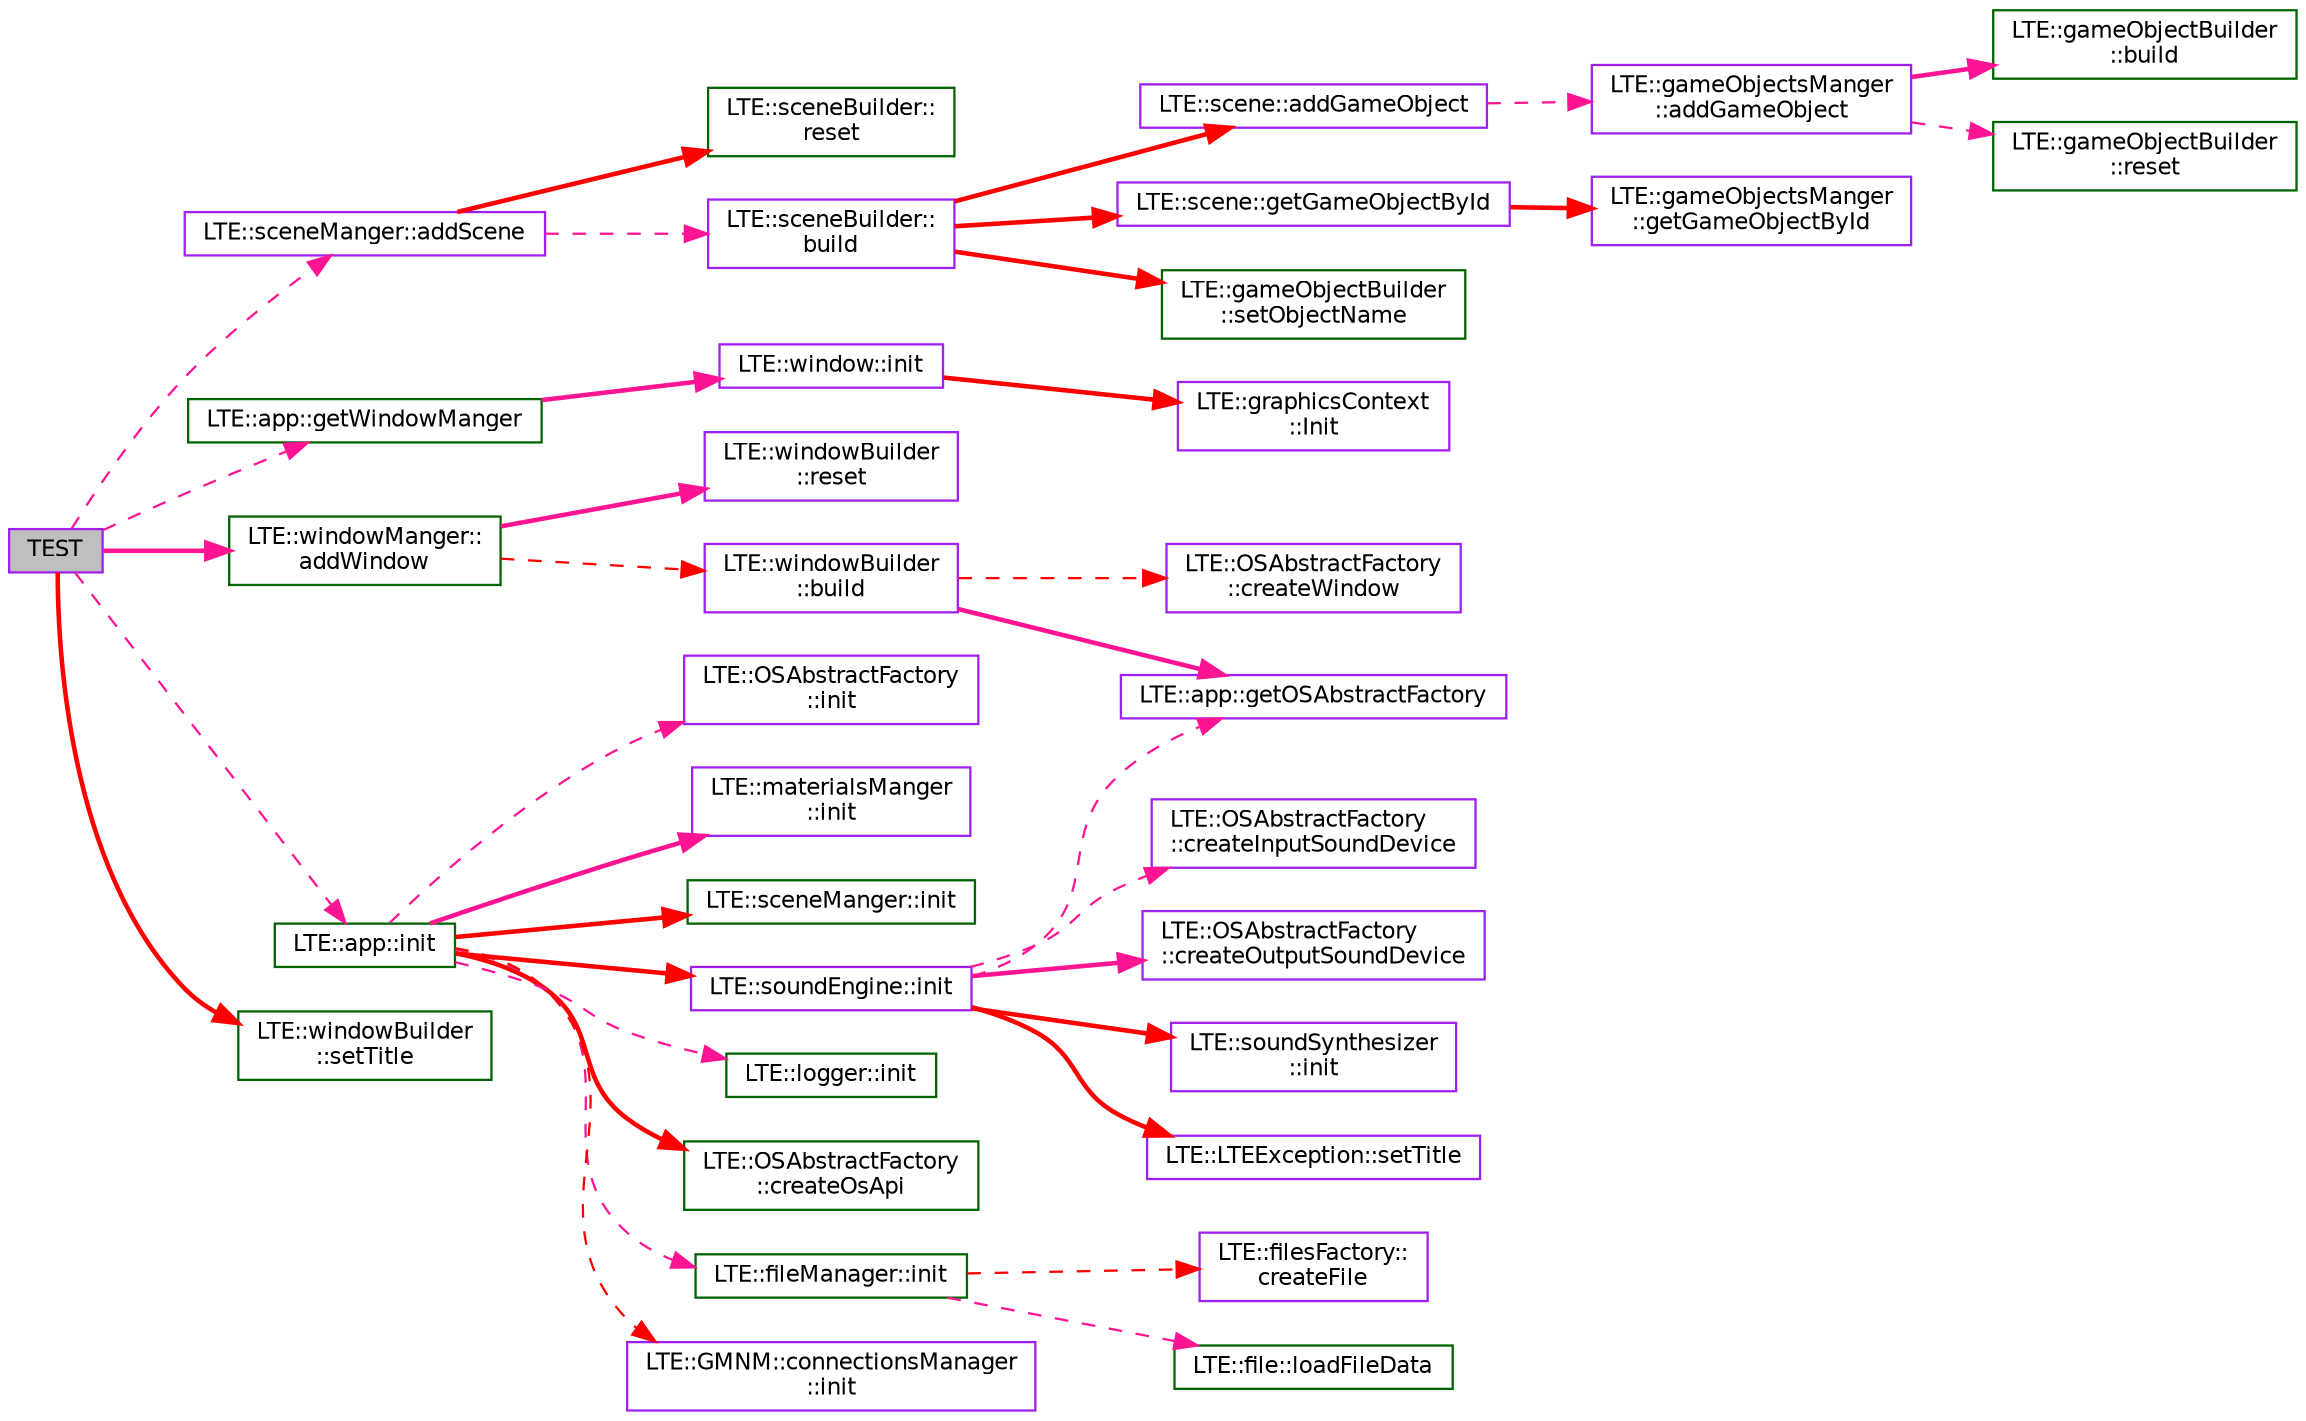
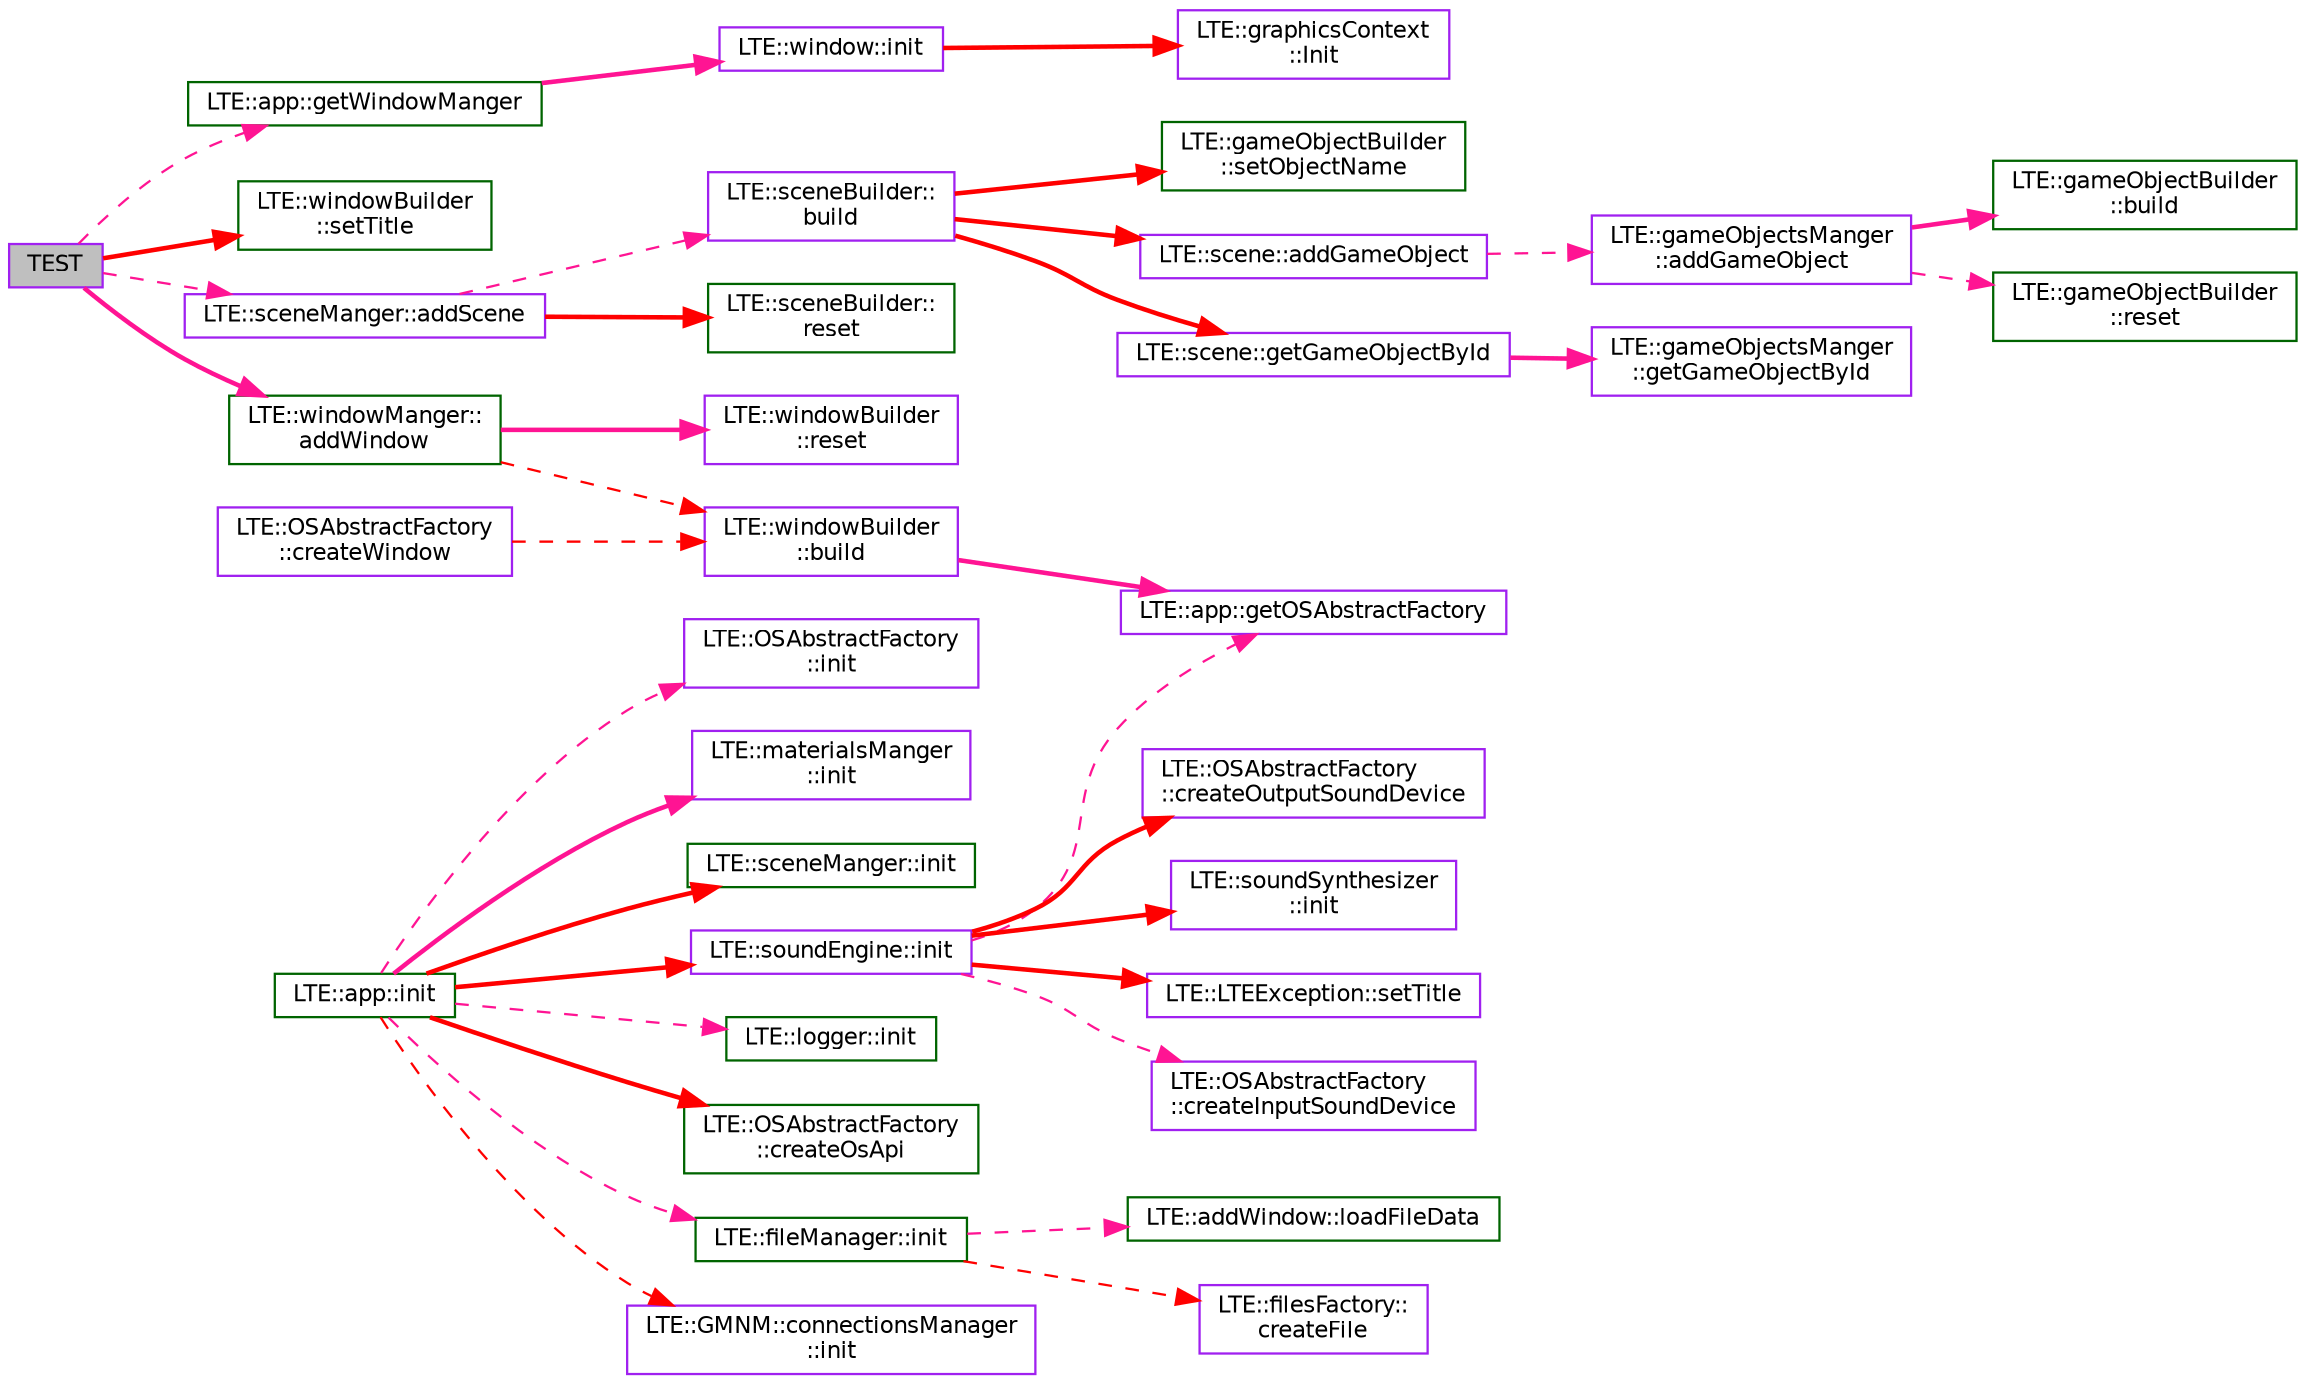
edge "LTE::scene::getGameObjectById" -> "LTE::gameObjectsManger ::getGameObjectById": color red -> deeppink
edge "LTE::windowBuilder ::build" -> "LTE::OSAbstractFactory ::createWindow": reversed
edge "TEST" -> "LTE::app::init": removed
edge "LTE::soundEngine::init" -> "LTE::OSAbstractFactory ::createOutputSoundDevice": color deeppink -> red
node "LTE::file::loadFileData": label "LTE::file::loadFileData" -> "LTE::addWindow::loadFileData"
